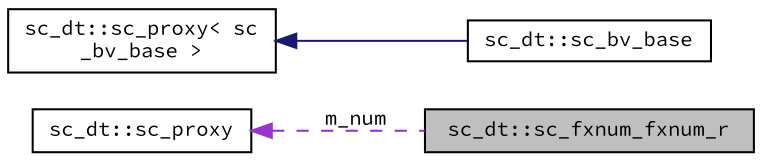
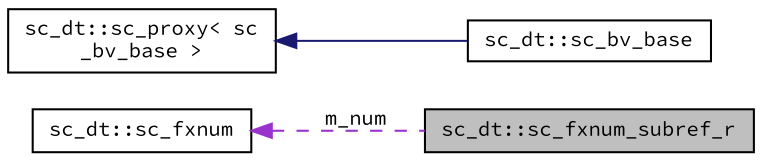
node "sc_dt::sc_proxy": label "sc_dt::sc_proxy" -> "sc_dt::sc_fxnum"
node "sc_dt::sc_fxnum_fxnum_r": label "sc_dt::sc_fxnum_fxnum_r" -> "sc_dt::sc_fxnum_subref_r"
